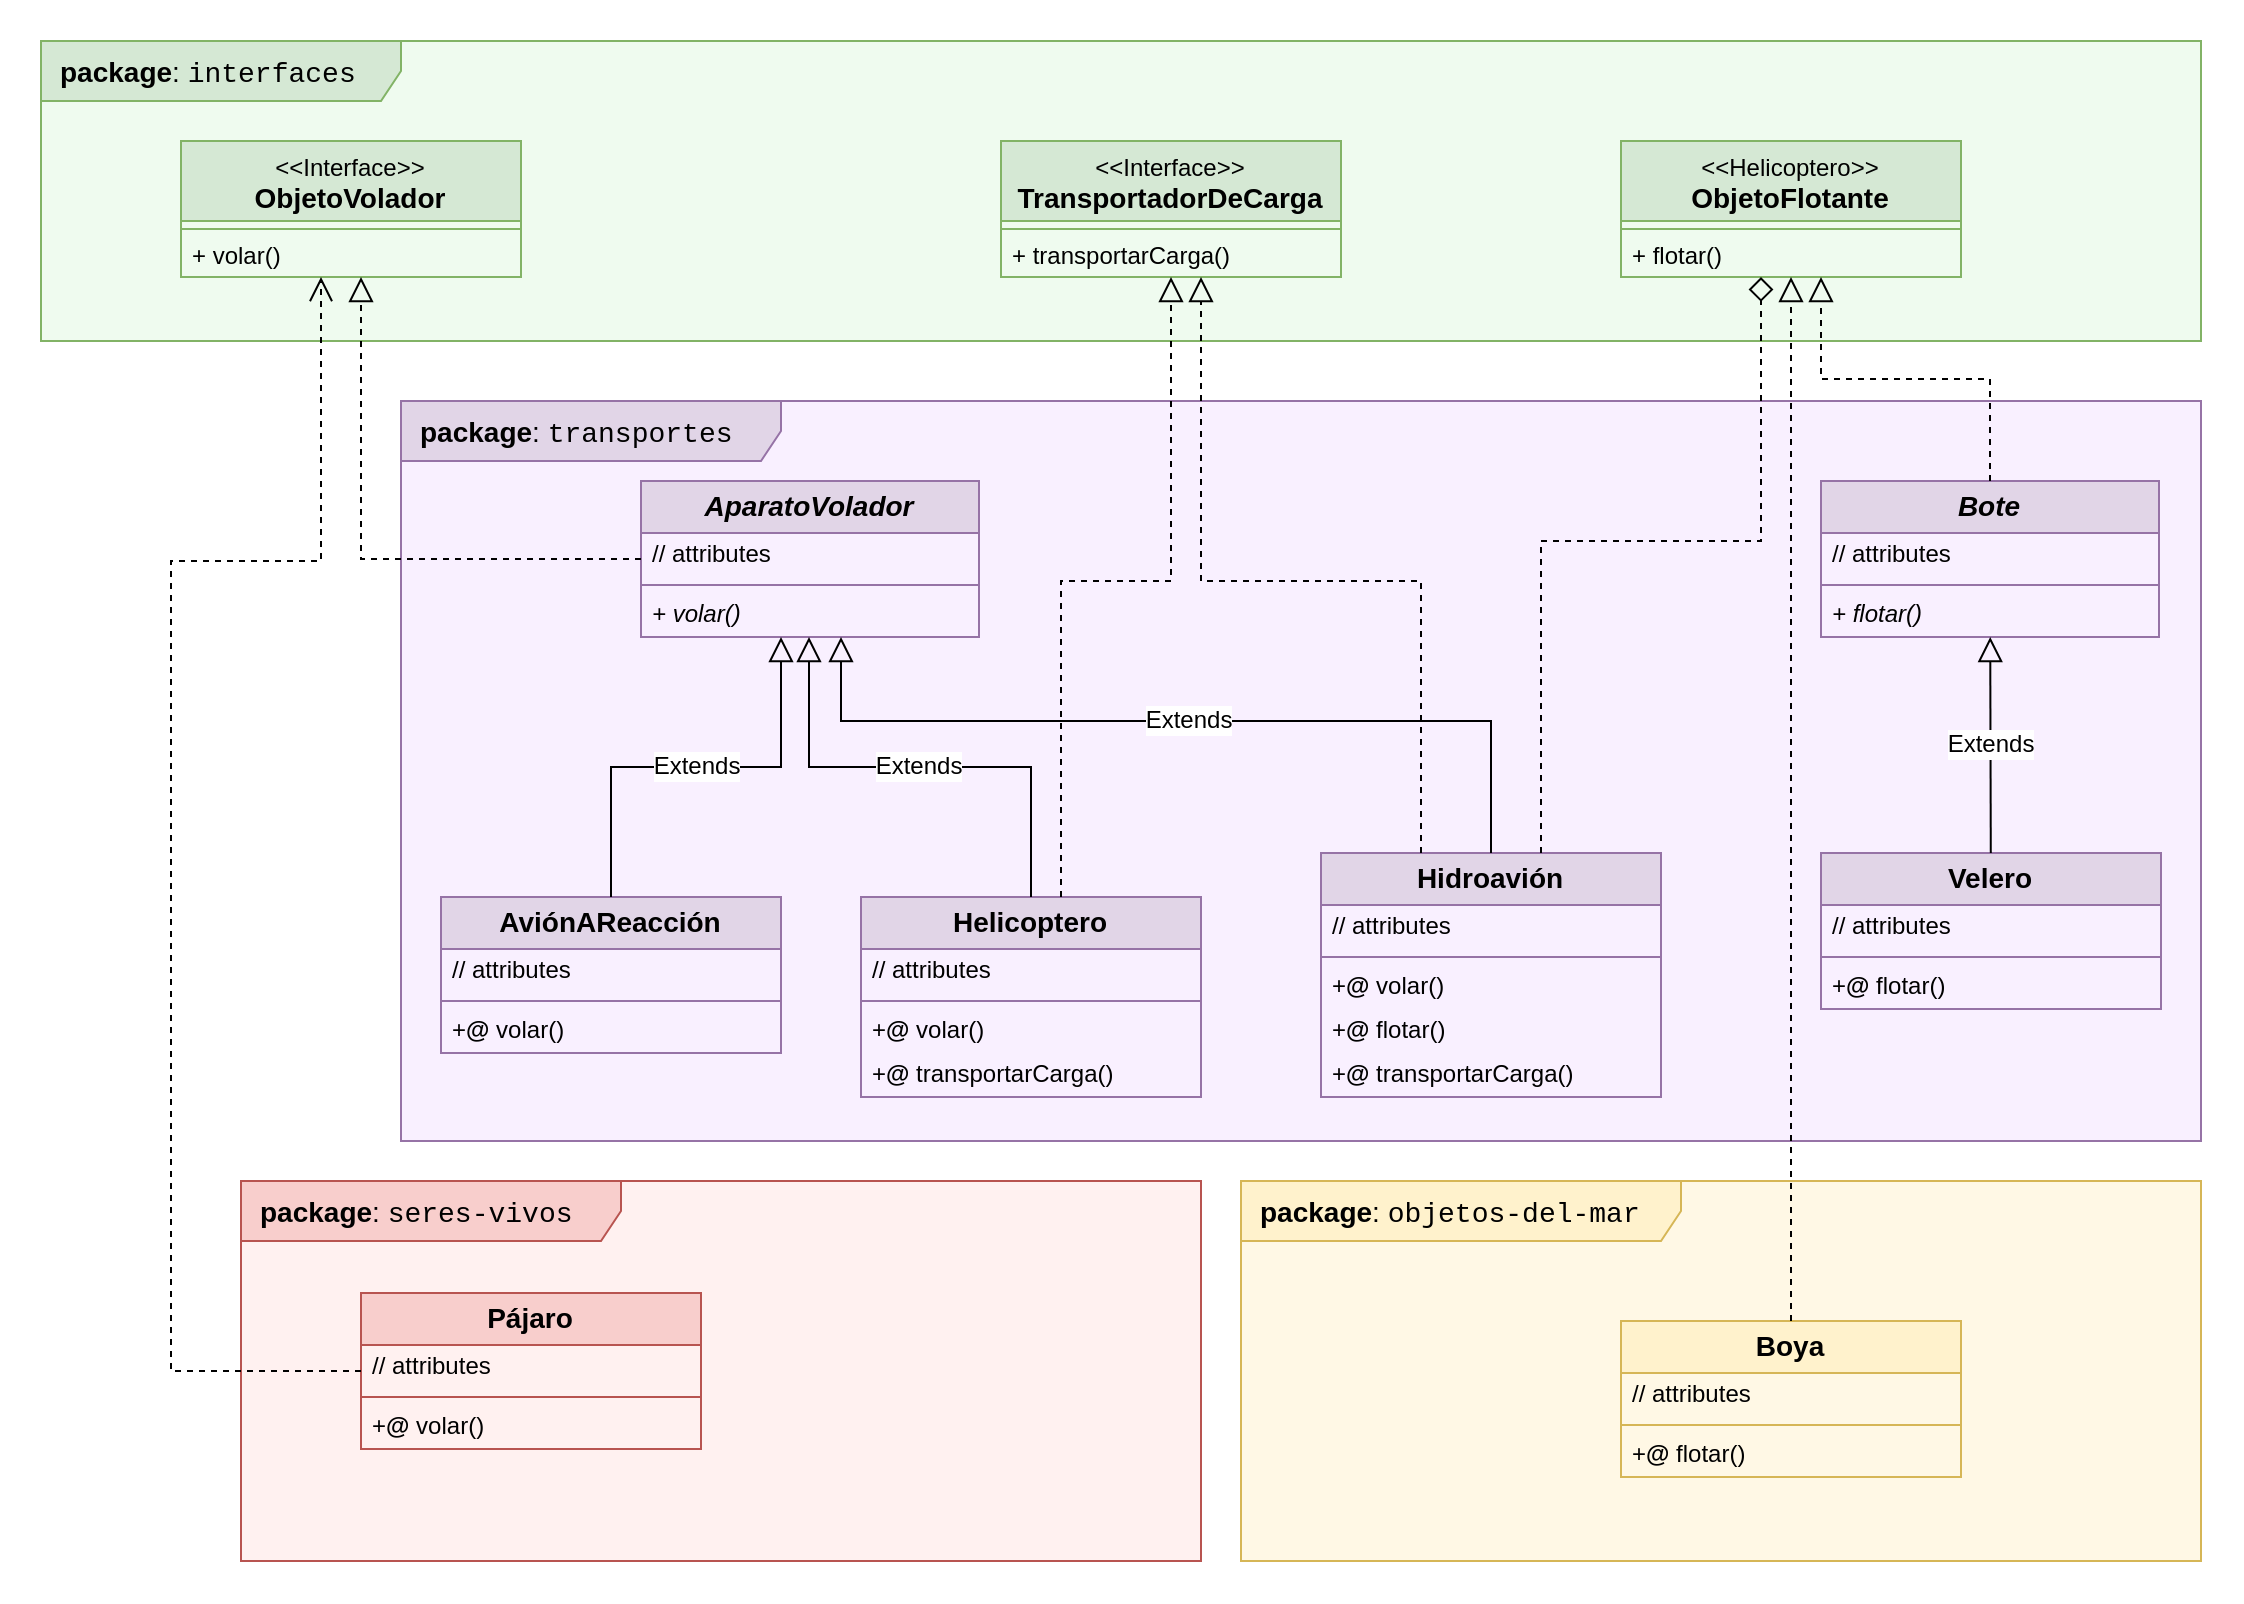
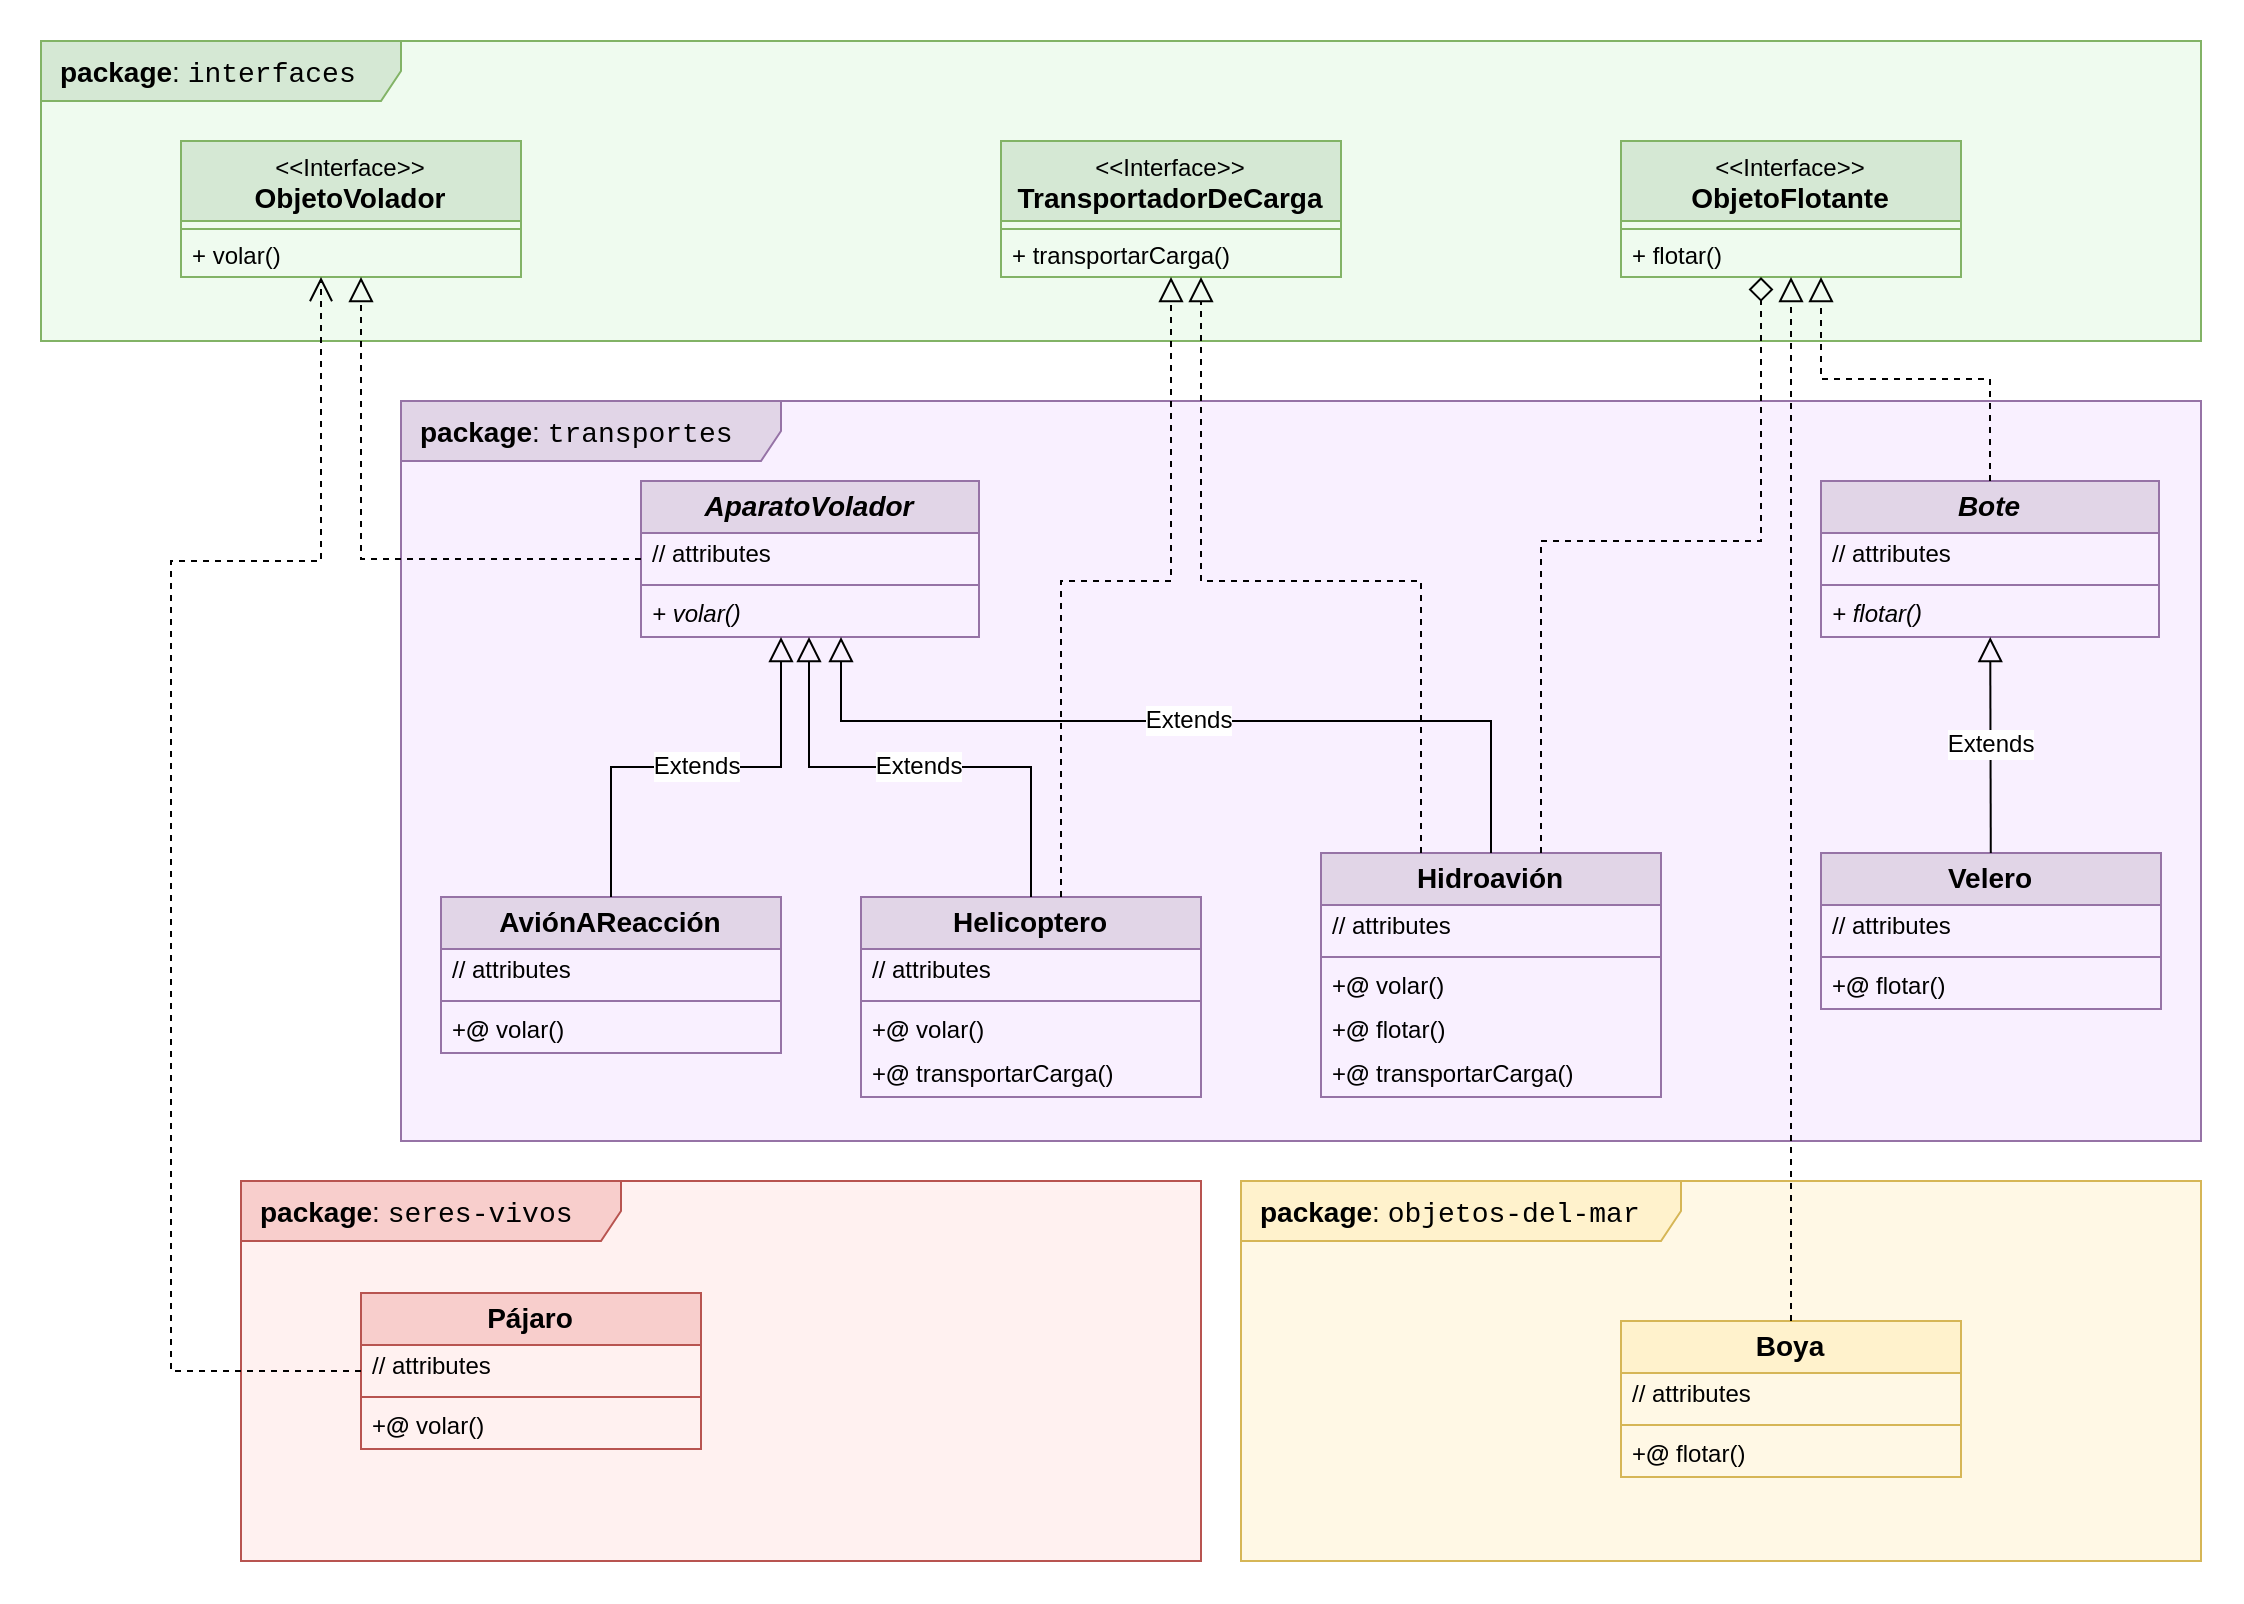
node "<<Helicoptero>>ObjetoFlotante": label "<<Helicoptero>>ObjetoFlotante" -> "<<Interface>>ObjetoFlotante"
